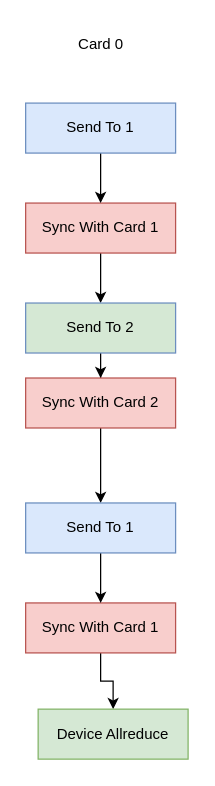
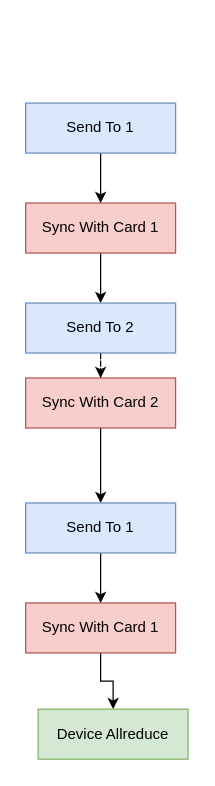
node "Card 0": removed
node "Send To 2": fillcolor #d5e8d4 -> #dae8fc
edge "Send To 2" -> "Sync With Card 2": style solid -> dashed
